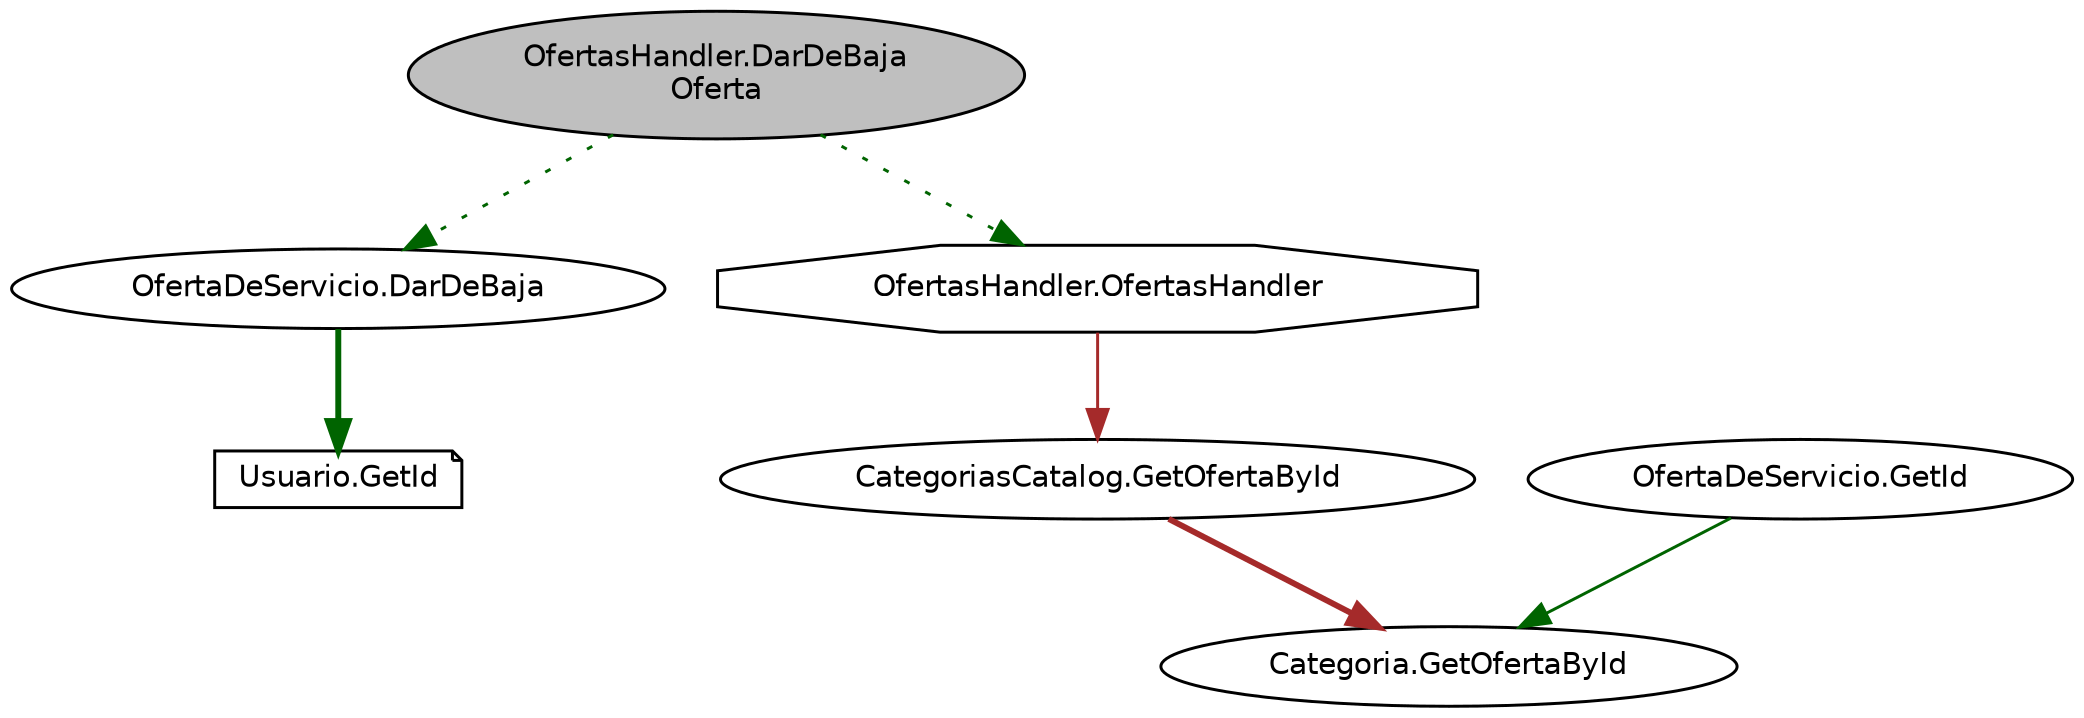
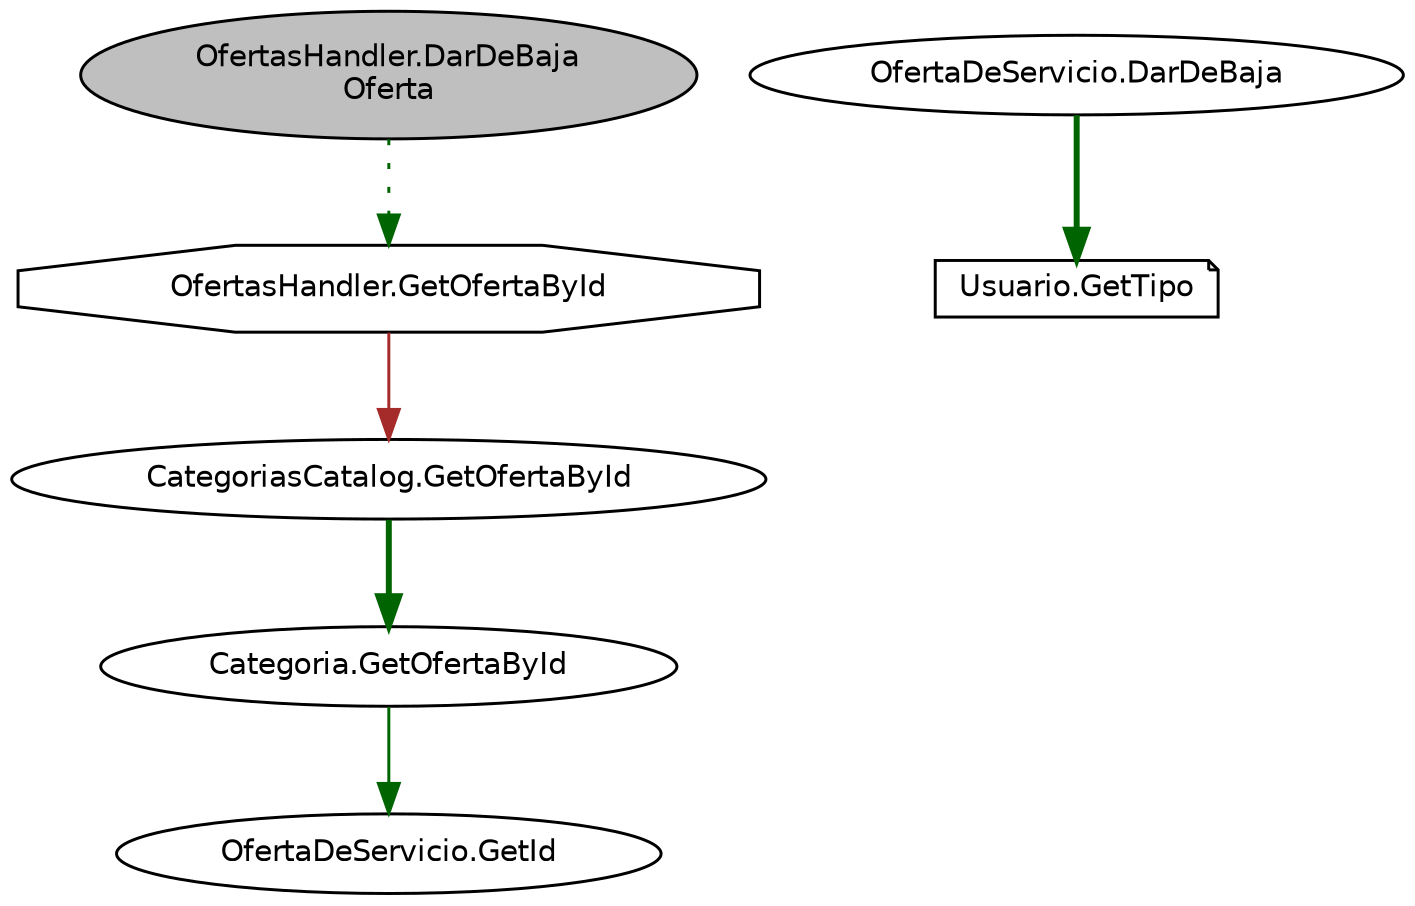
edge "OfertasHandler.DarDeBaja Oferta" -> "OfertaDeServicio.DarDeBaja": removed
node "OfertasHandler.OfertasHandler": label "OfertasHandler.OfertasHandler" -> "OfertasHandler.GetOfertaById"
node "Usuario.GetId": label "Usuario.GetId" -> "Usuario.GetTipo"
edge "CategoriasCatalog.GetOfertaById" -> "Categoria.GetOfertaById": color brown -> darkgreen
edge "OfertaDeServicio.GetId" -> "Categoria.GetOfertaById": reversed
